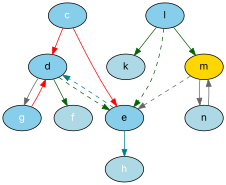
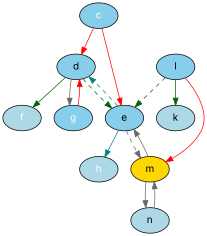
edge "l" -> "m": color darkgreen -> red
edge "m" -> "e": style dashed -> solid
edge "e" -> "m": added
